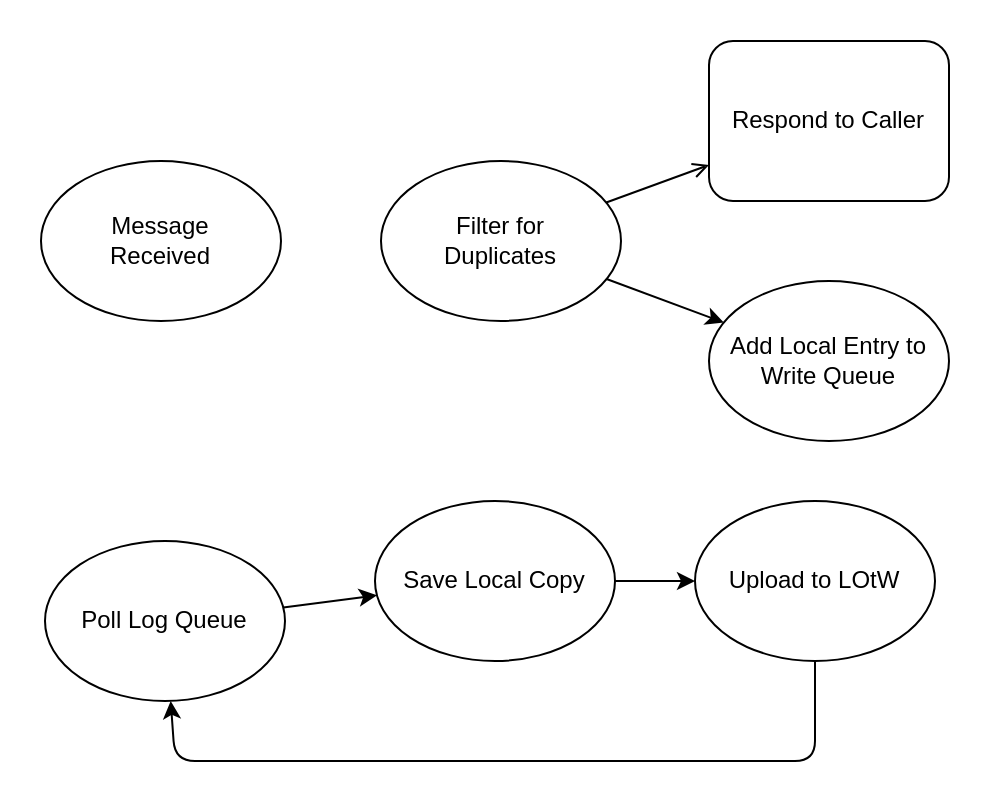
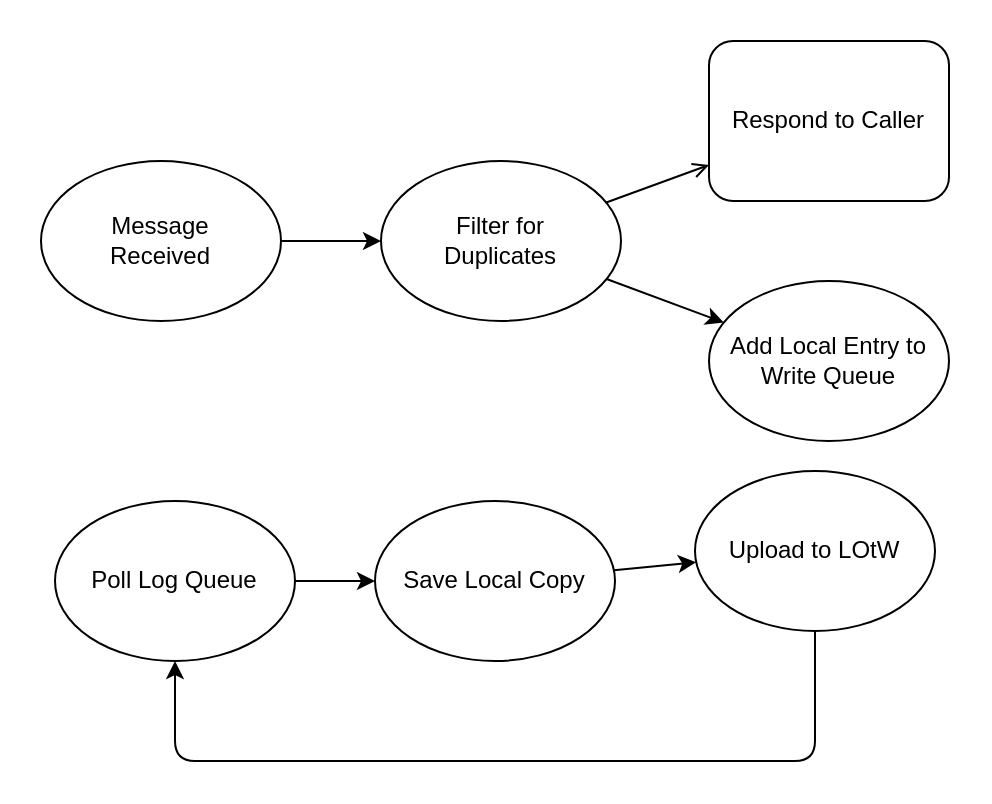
edge "Message Received" -> "Filter for Duplicates": added
node "Upload to LOtW": moved (815, 581) -> (815, 551)
node "Poll Log Queue": moved (165, 621) -> (175, 581)
